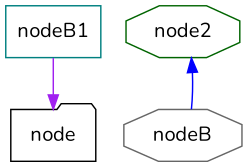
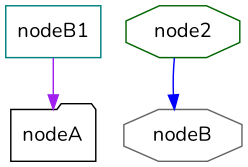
edge "nodeB" -> "node2": reversed
node "node": label "node" -> "nodeA"
